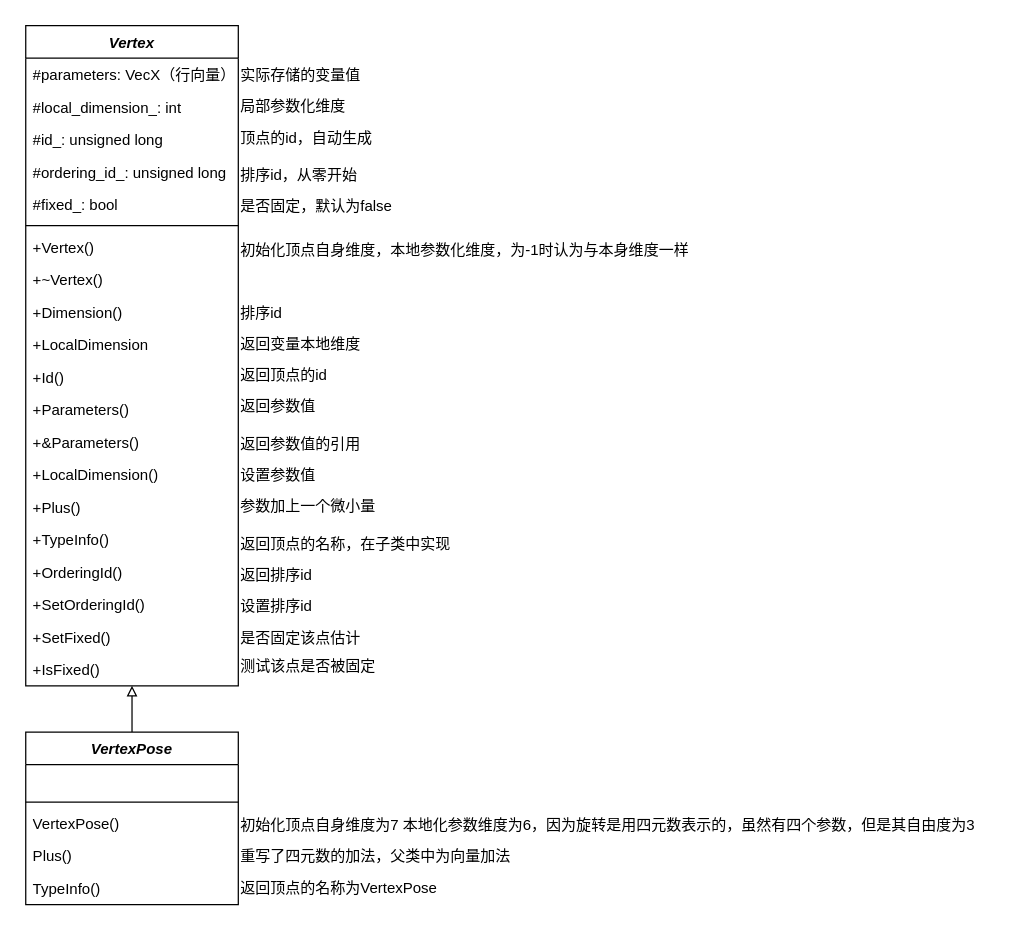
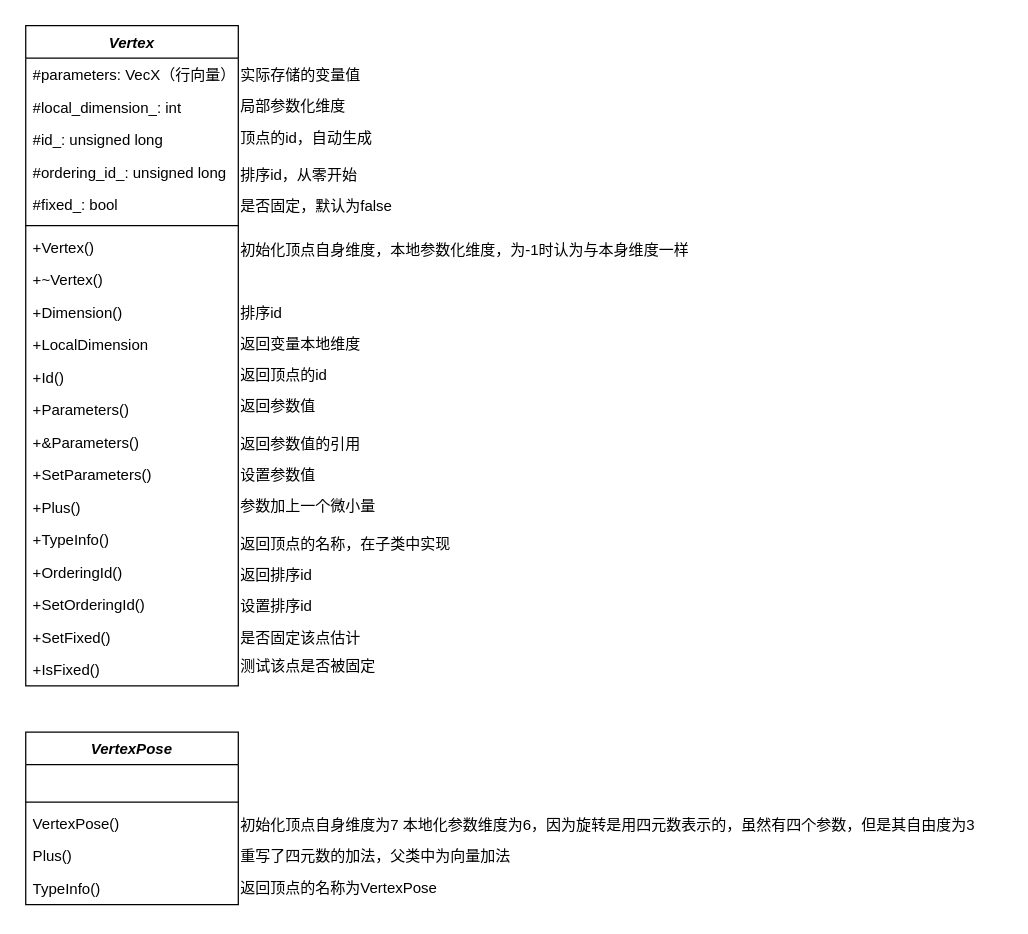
node "+LocalDimension()": label "+LocalDimension()" -> "+SetParameters()"
edge "VertexPose" -> "Vertex": removed
